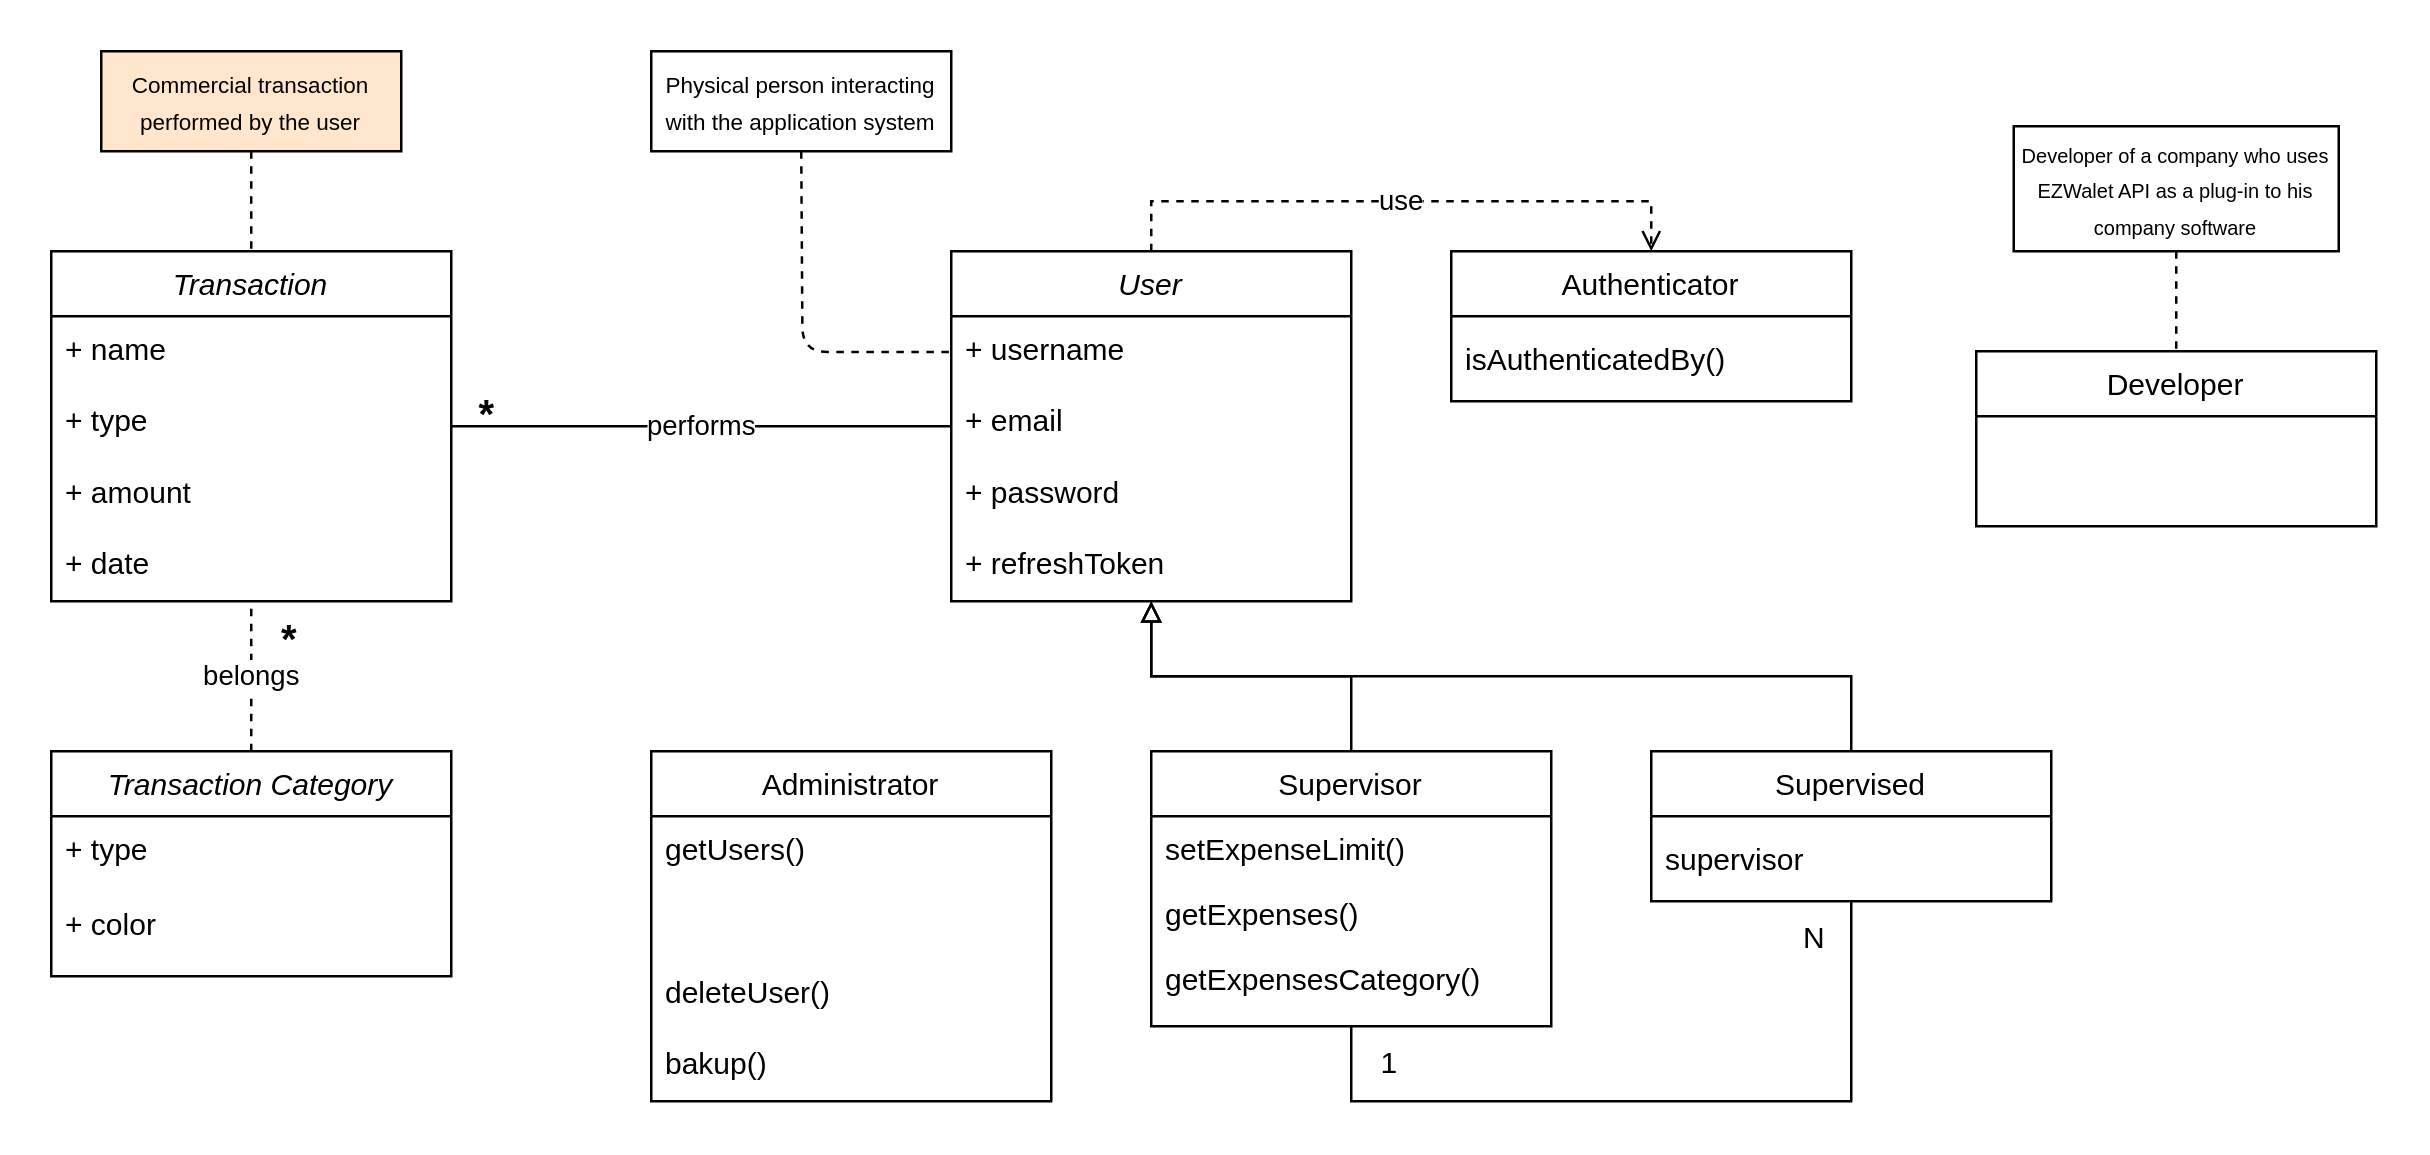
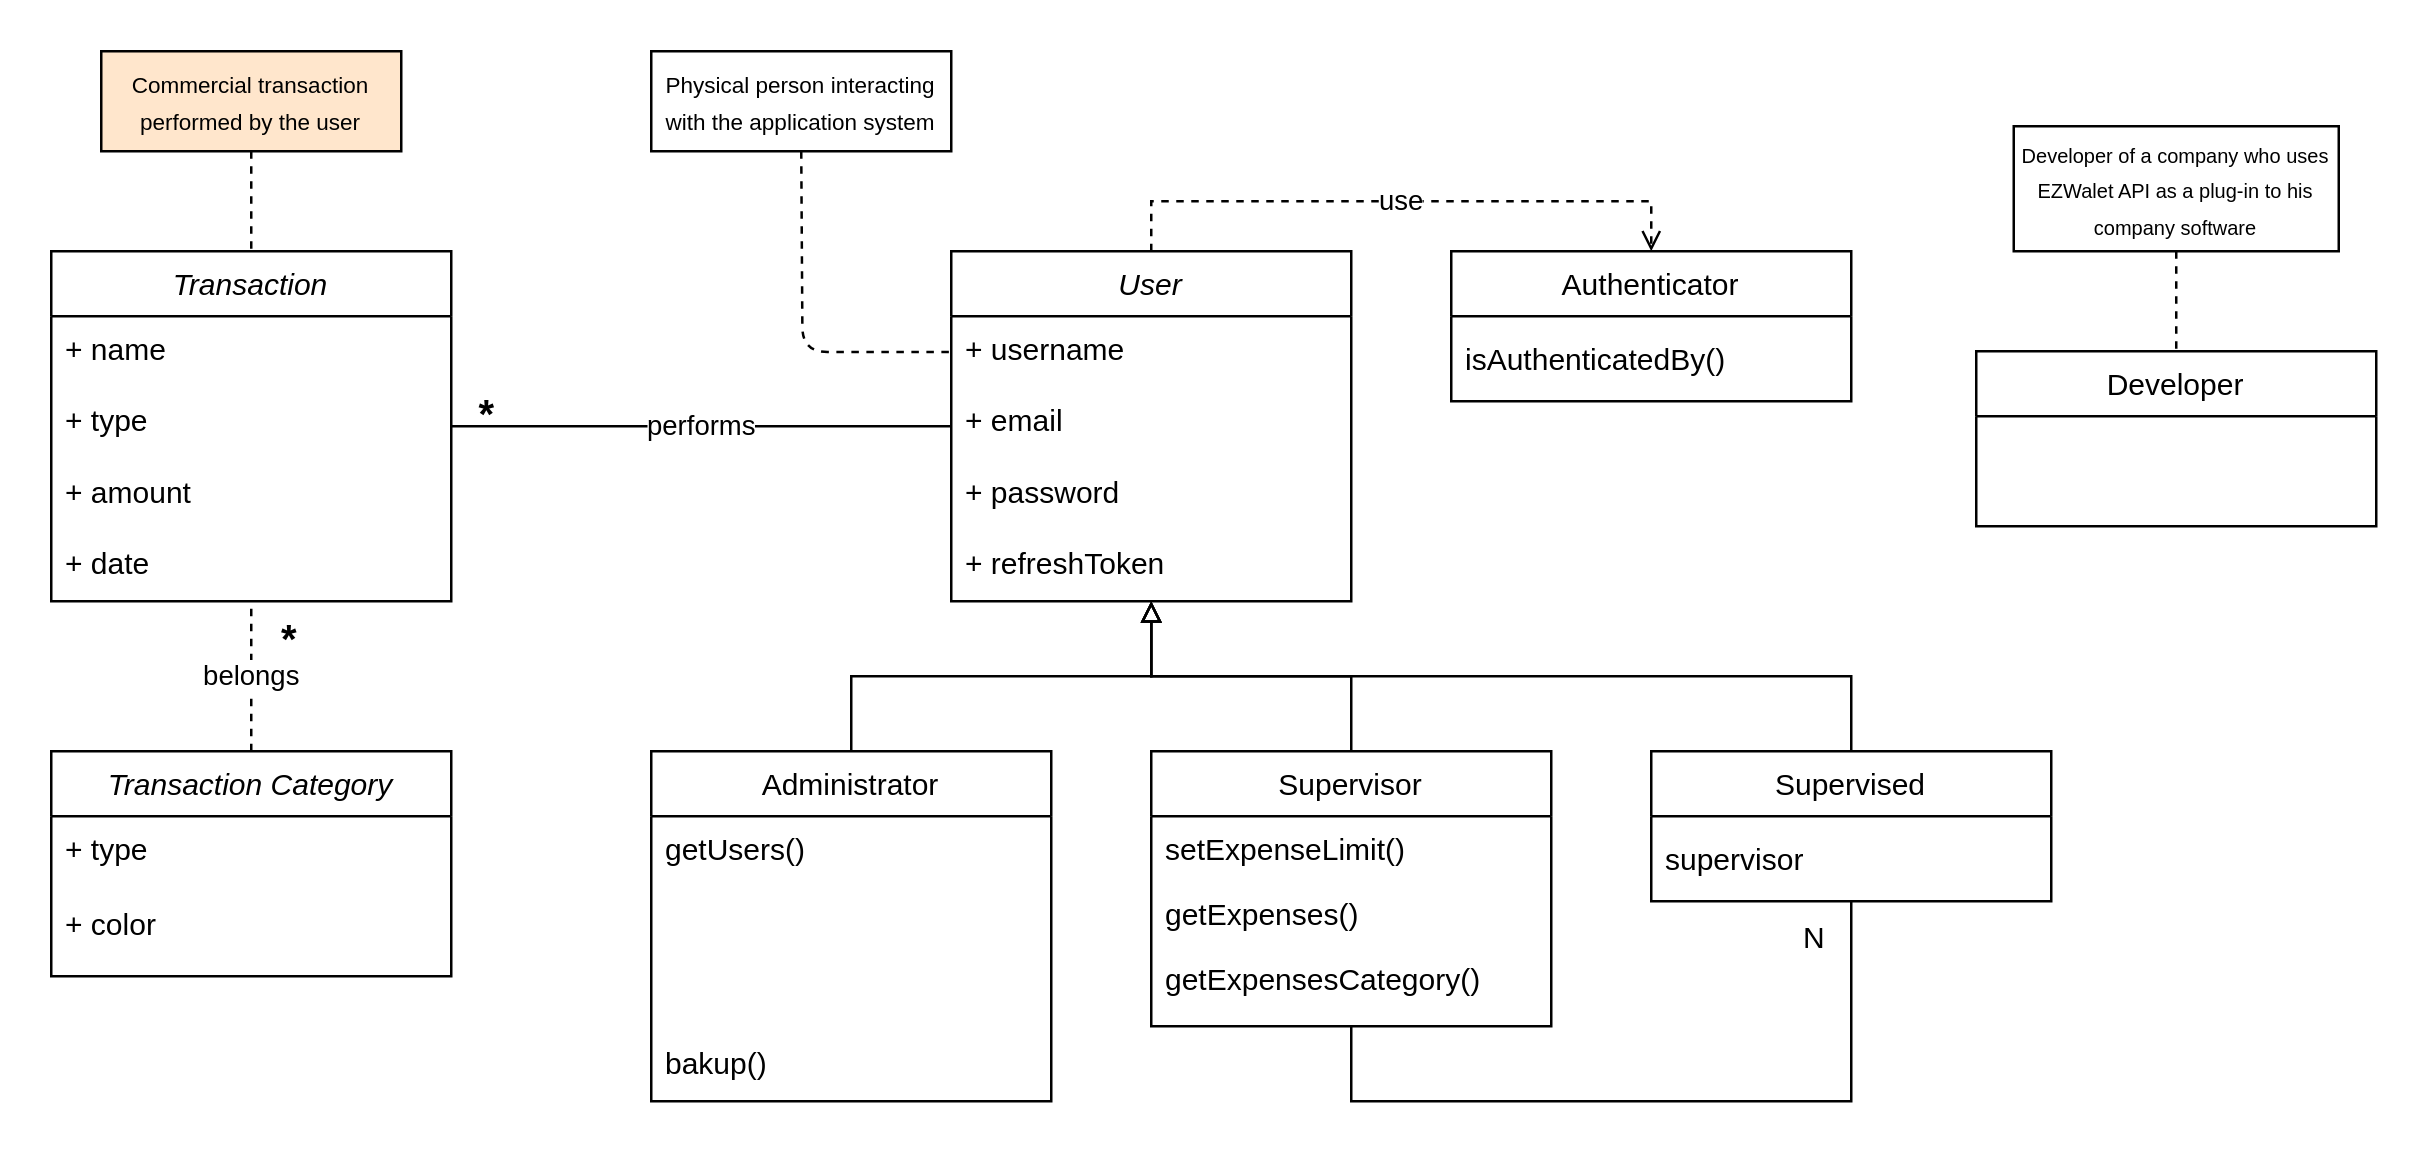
edge "Administrator" -> "User": added
node "deleteUser()": removed
node "1": removed
